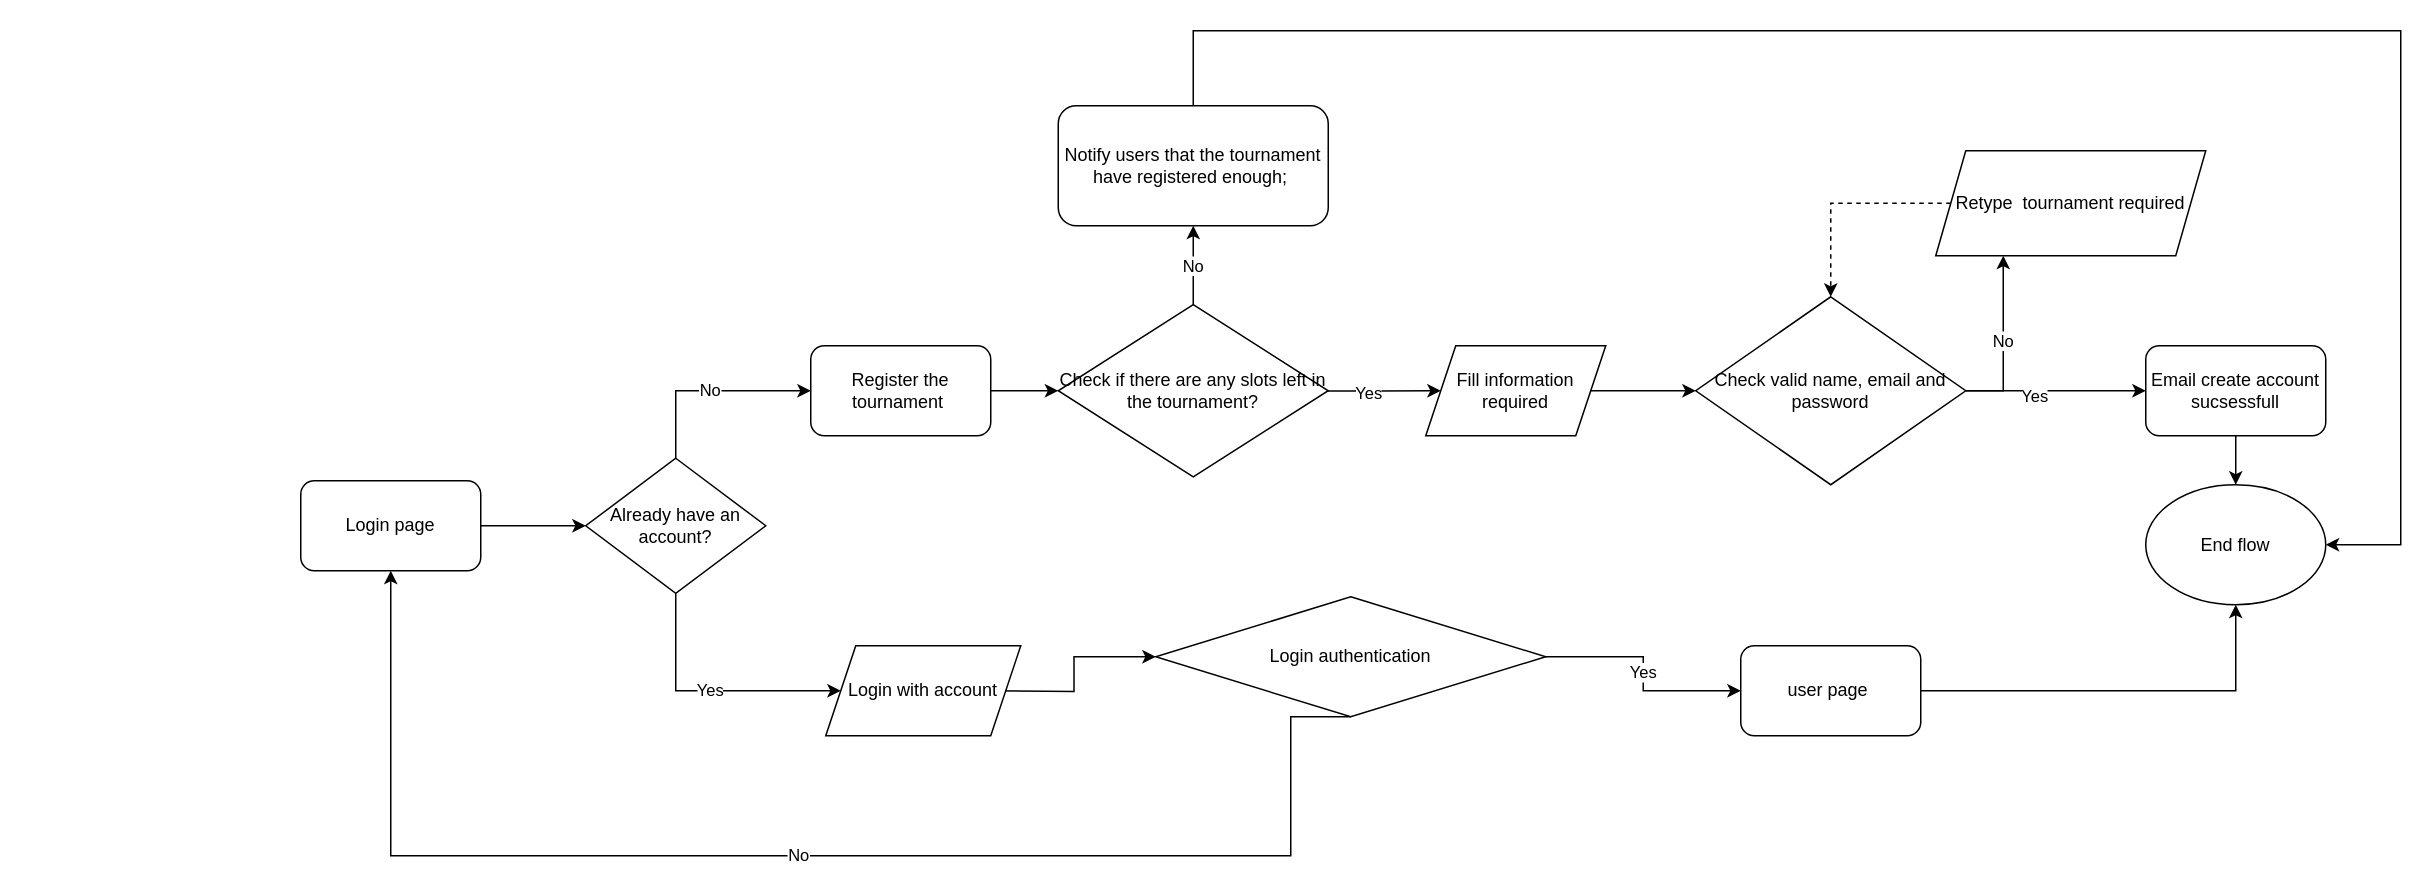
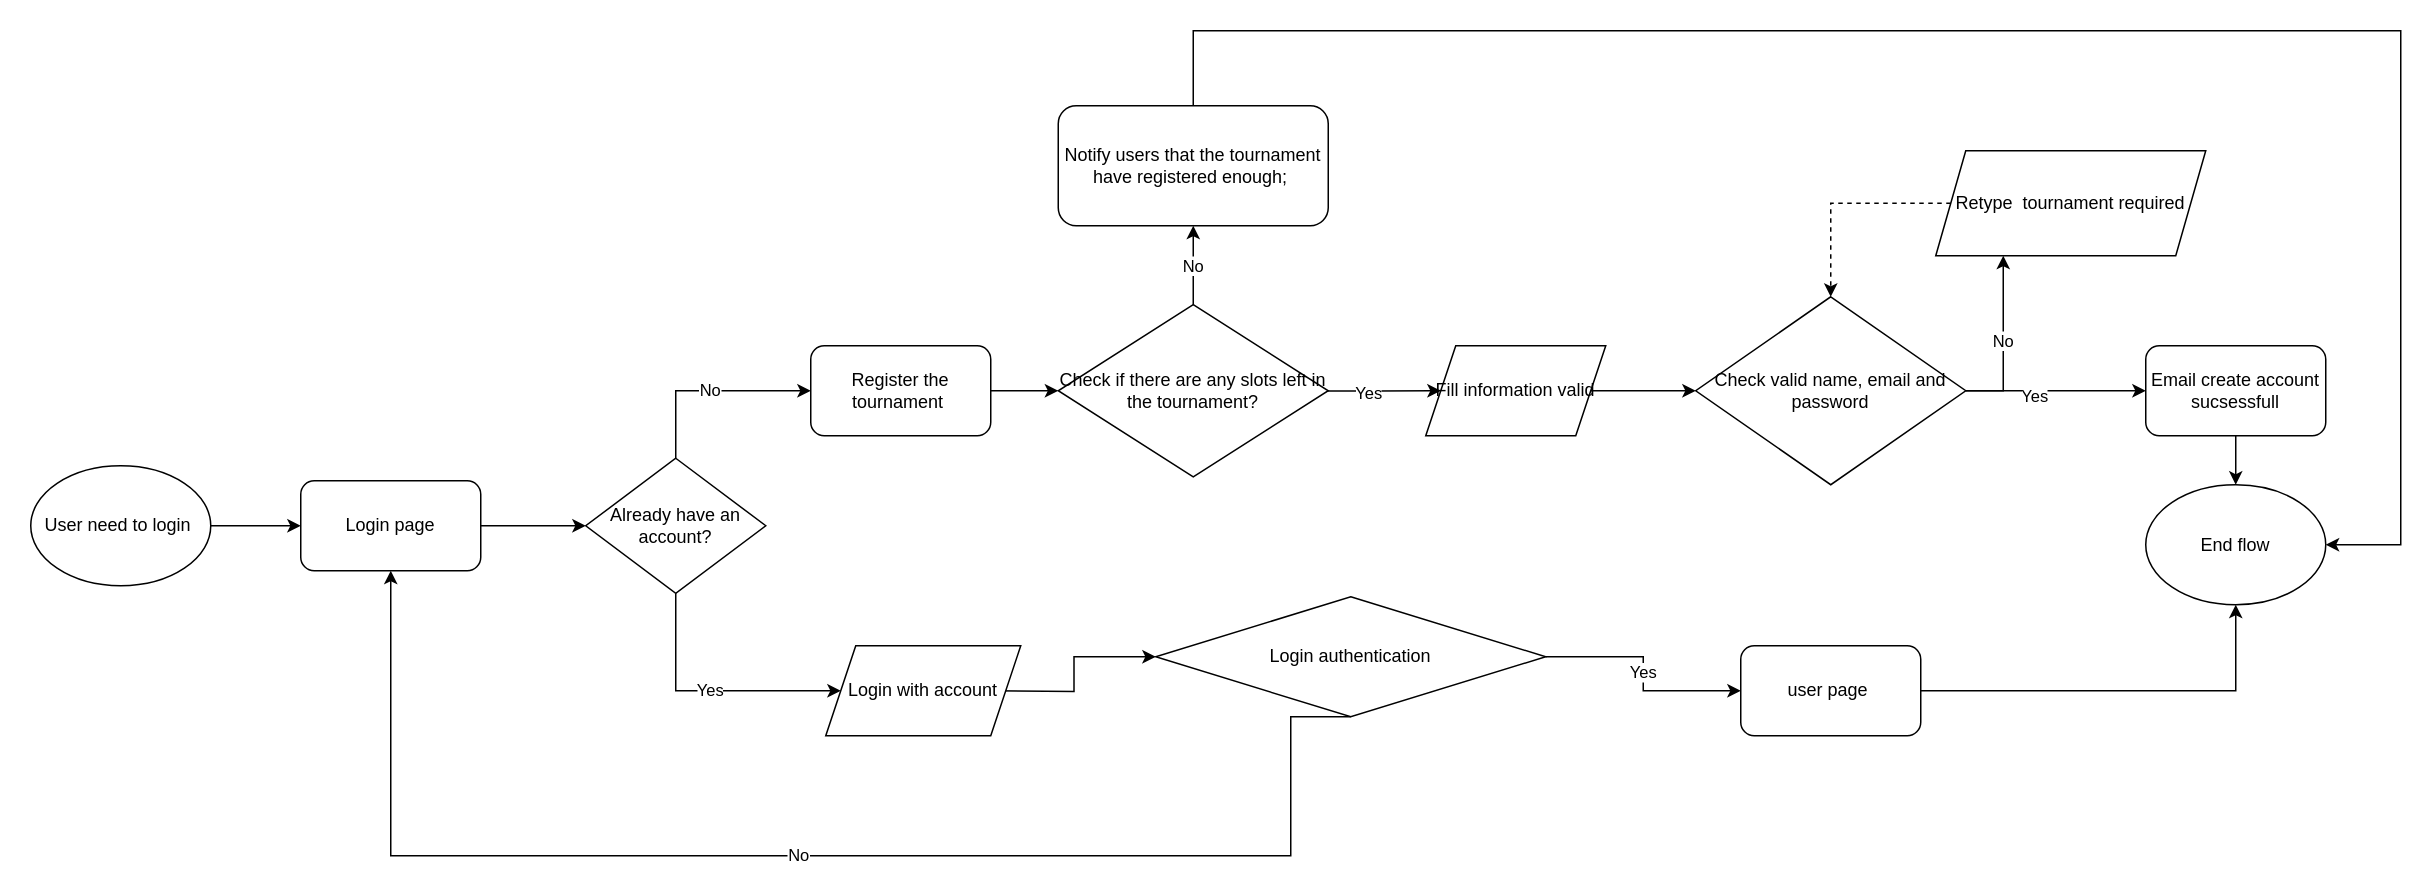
node "Fill information required": label "Fill information required" -> "Fill information valid"
node "User need to login": added
edge "User need to login" -> "Login page": added
